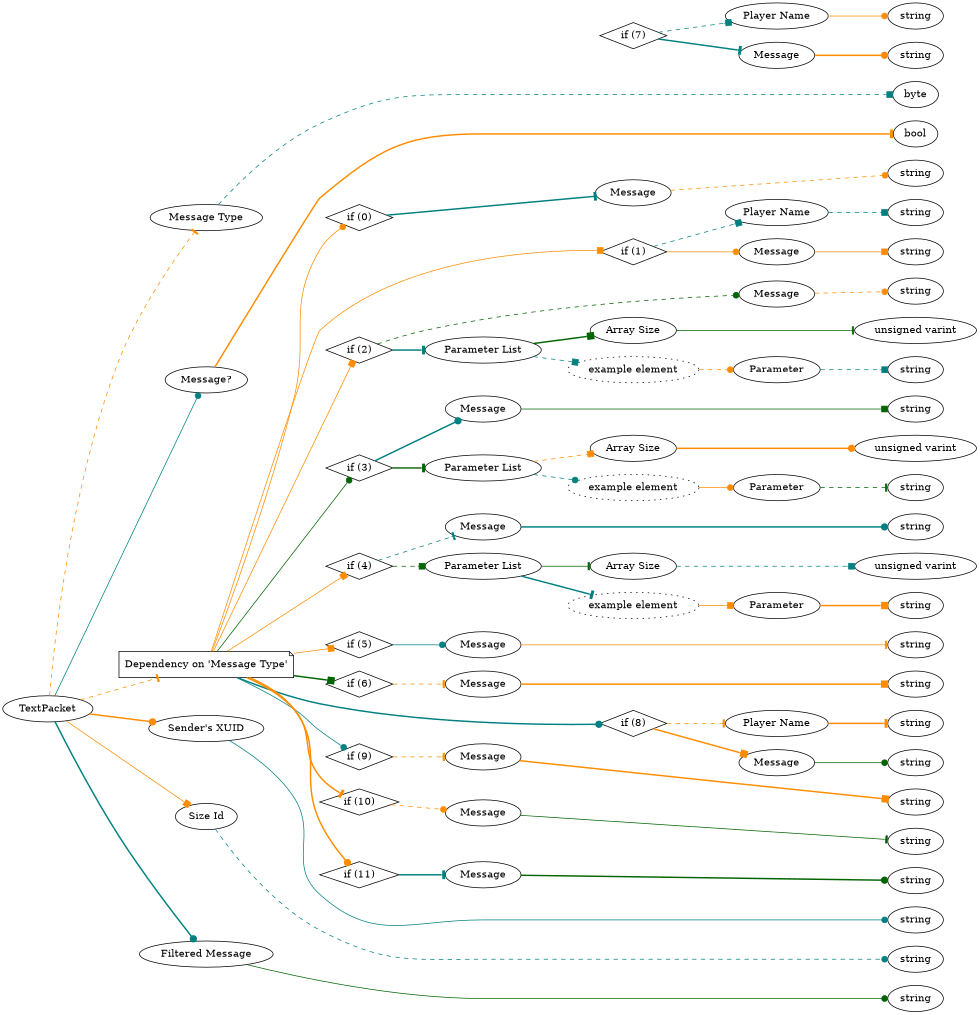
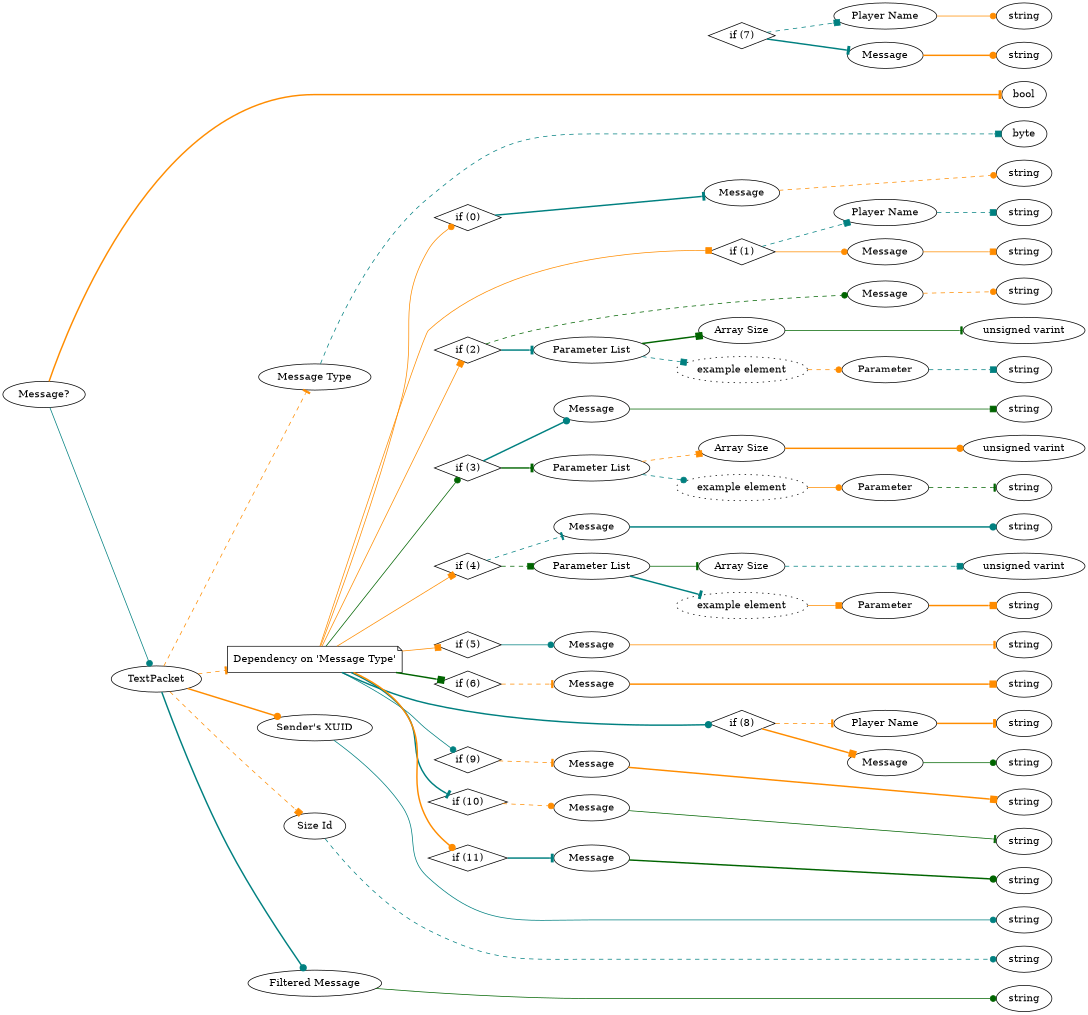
edge "TextPacket" -> "Message?": reversed
edge "Dependency on 'Message Type'" -> "if (10)": color darkorange -> teal
edge "TextPacket" -> "Size Id": style solid -> dashed
